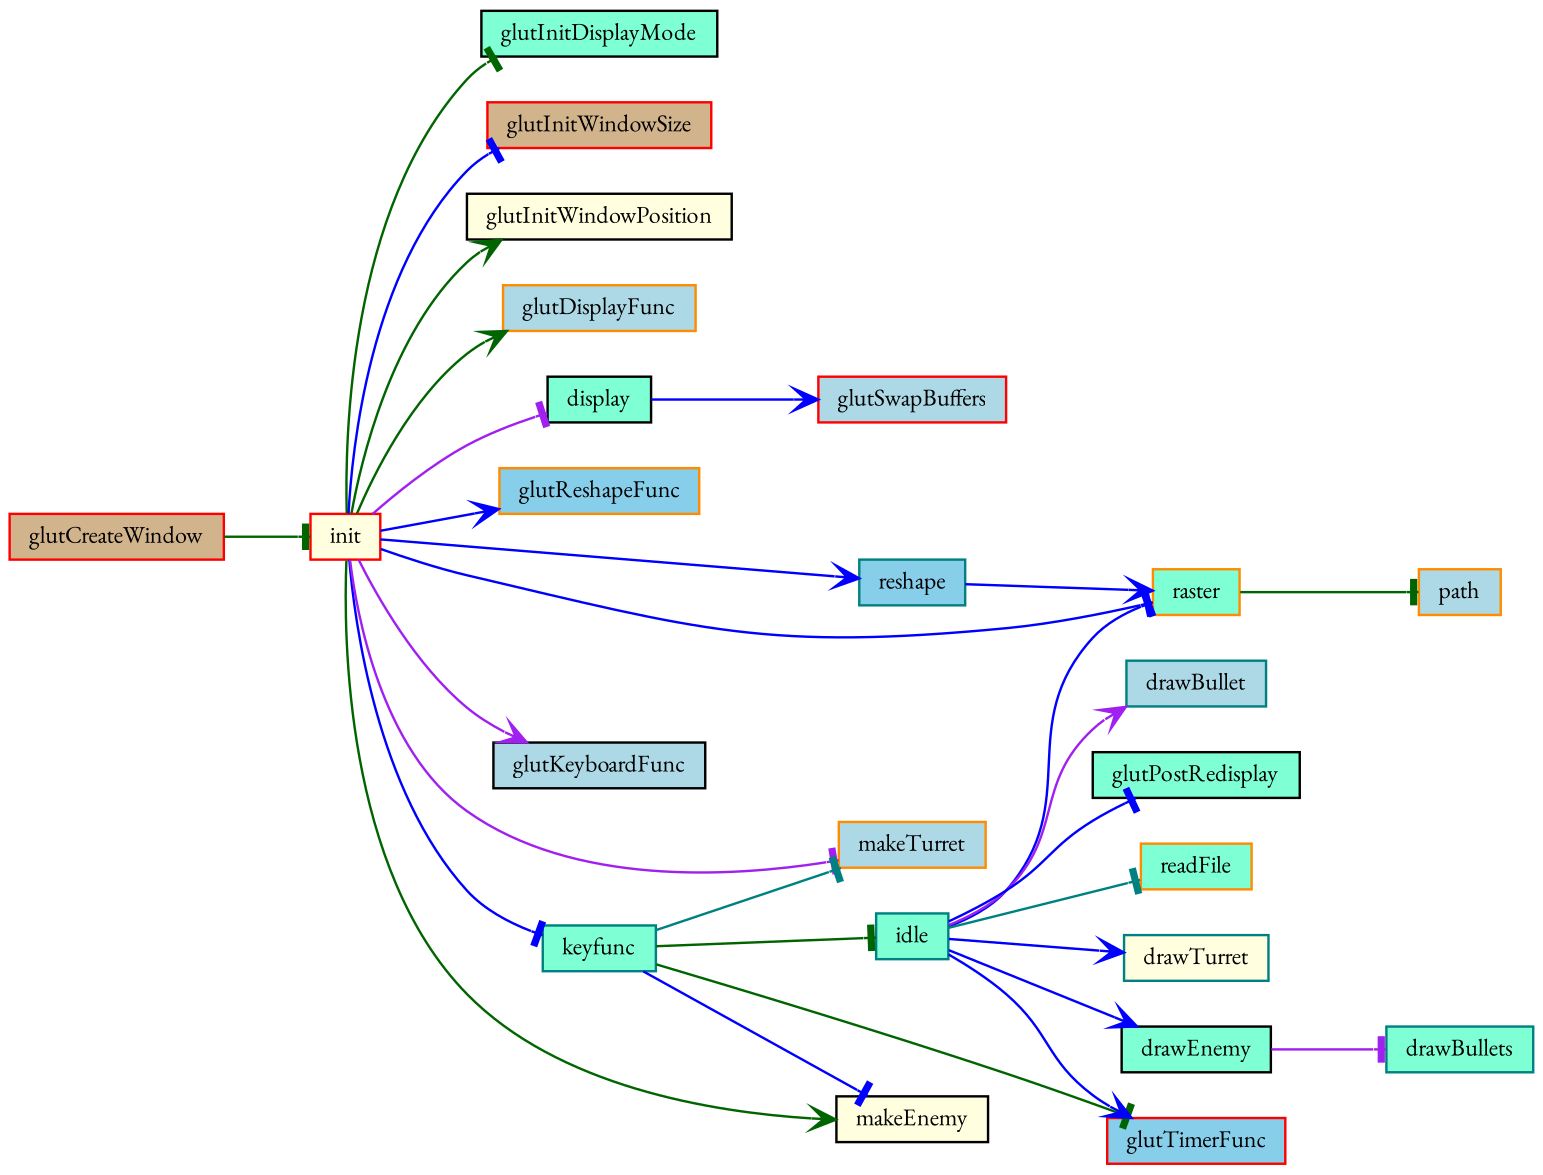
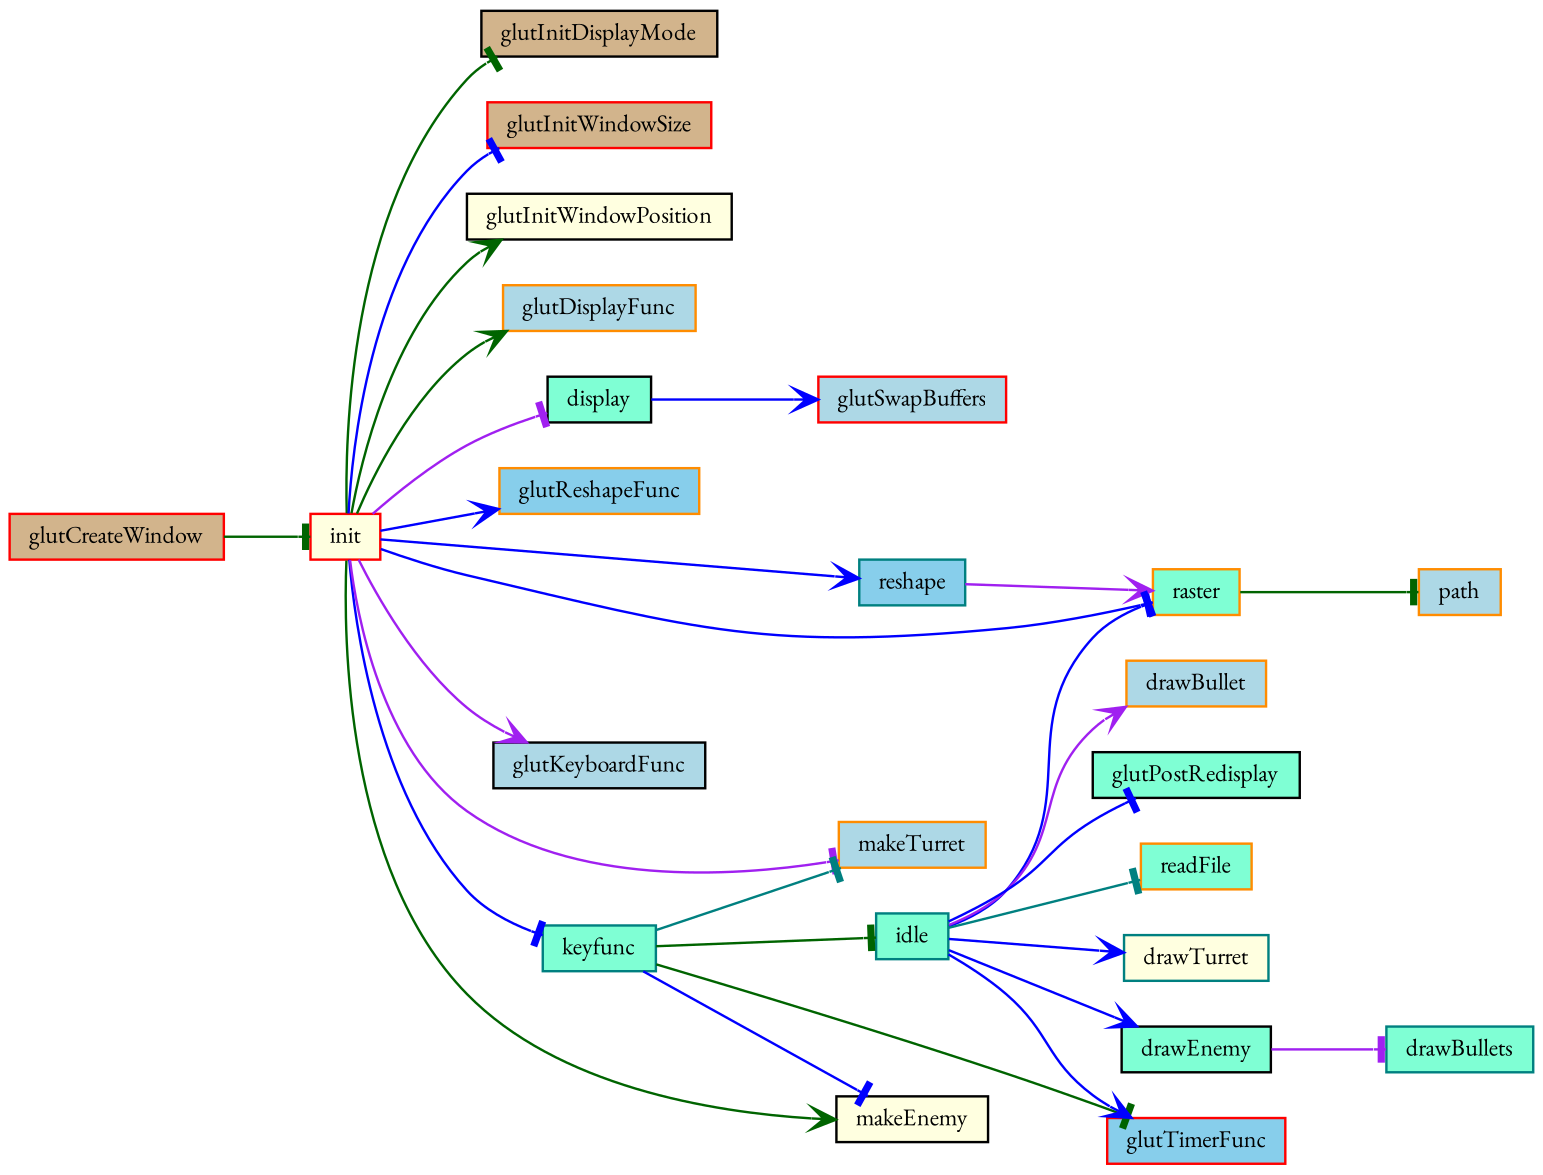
node "glutInitDisplayMode": fillcolor aquamarine -> tan
edge "reshape" -> "raster": color blue -> purple
node "drawBullet": color teal -> darkorange
